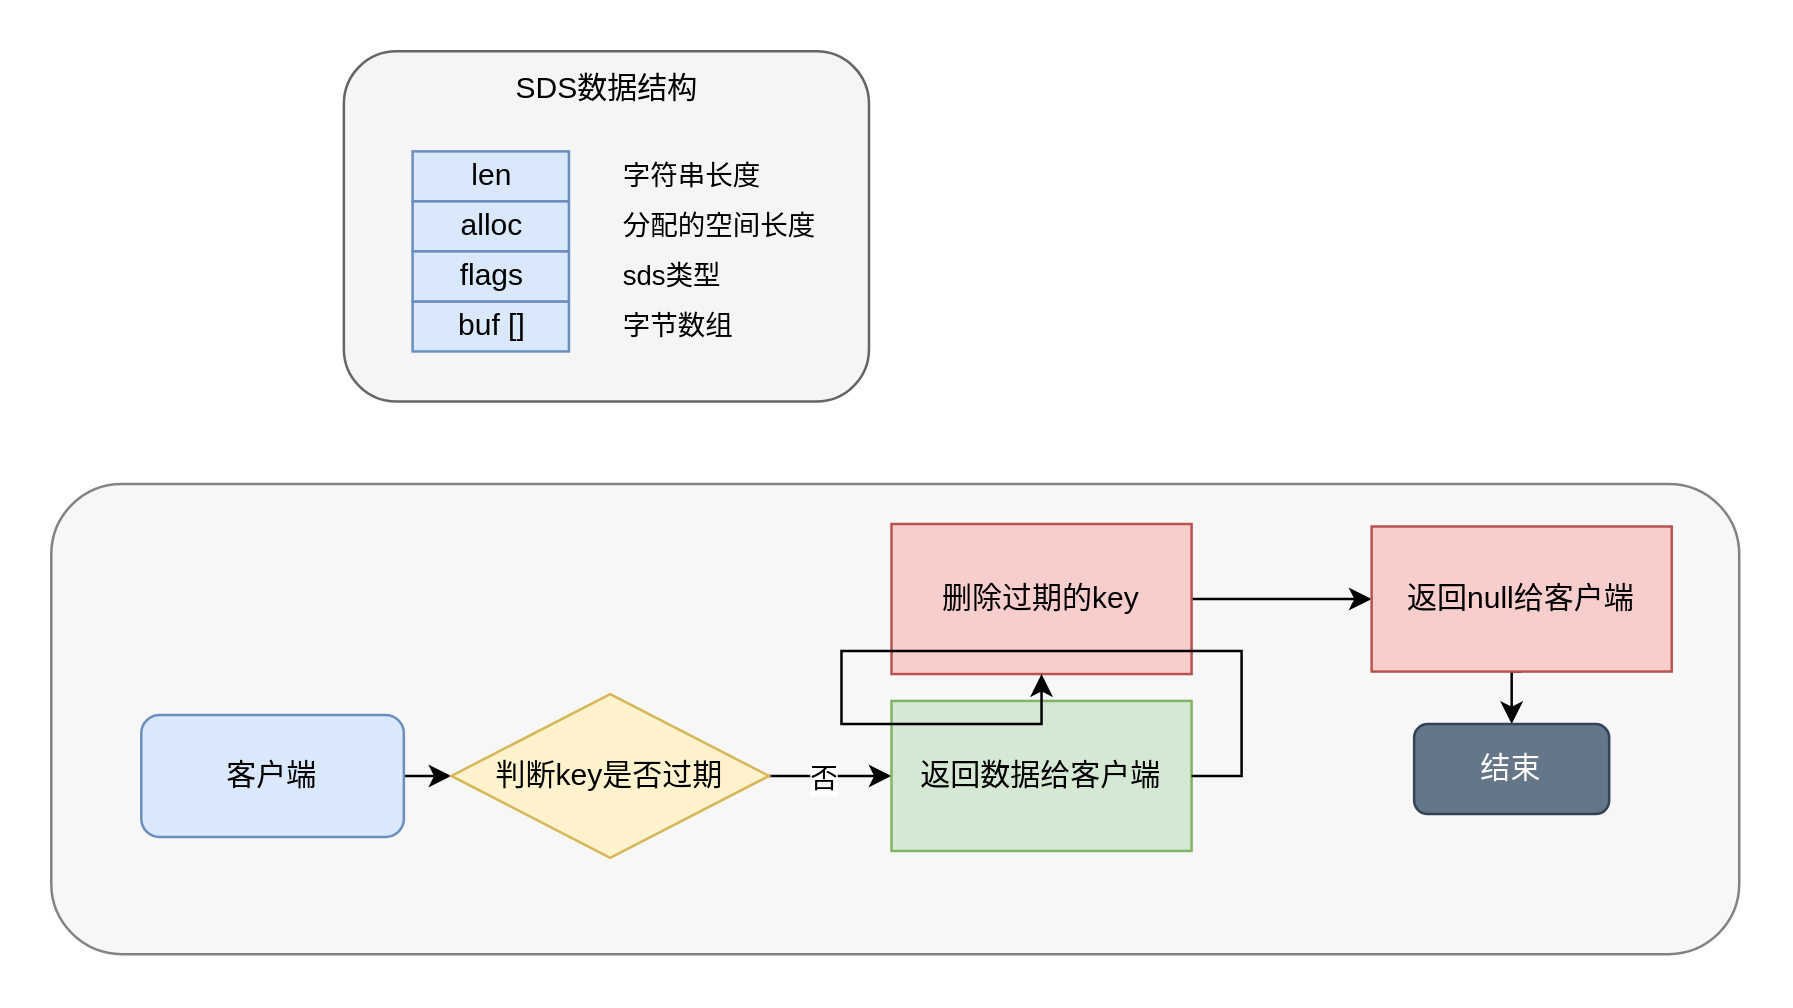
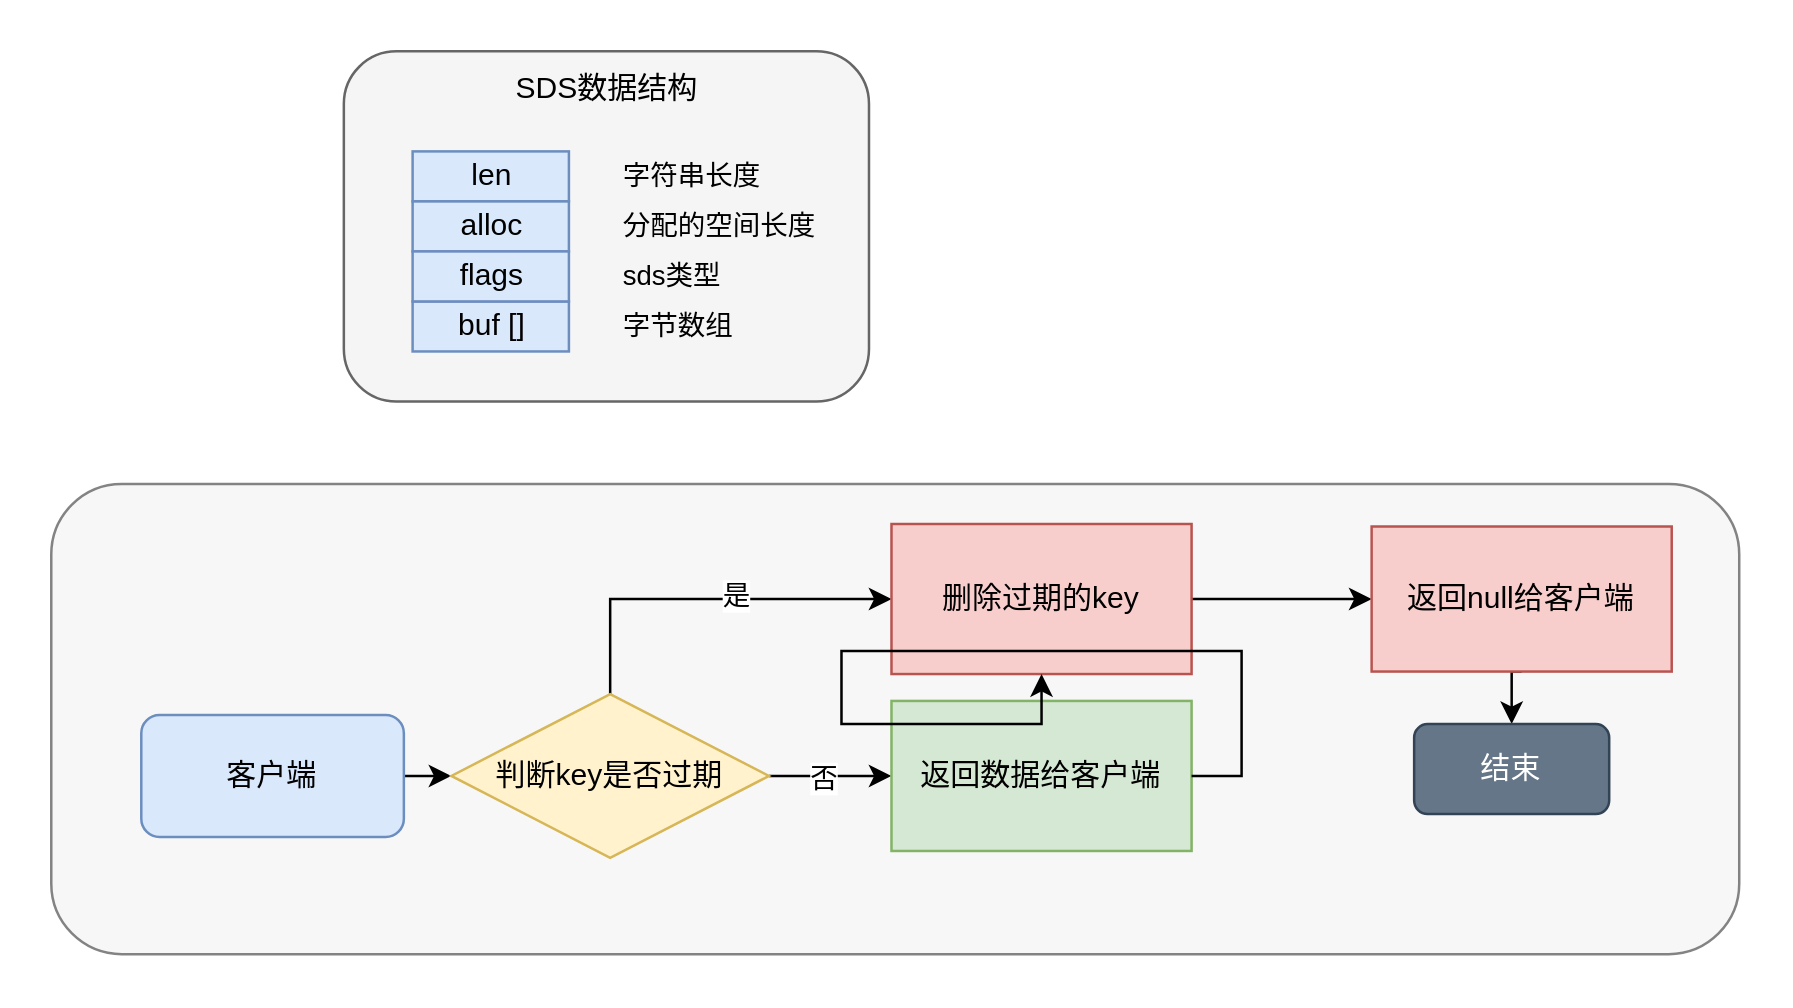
edge "判断key是否过期" -> "删除过期的key": added, label "是"
